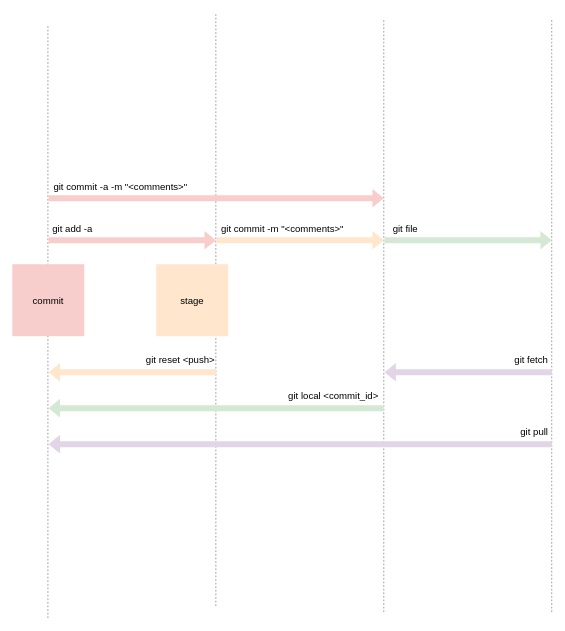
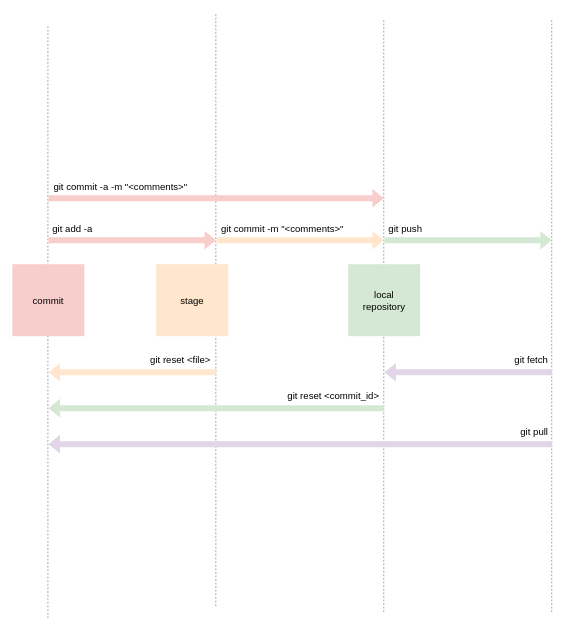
node "git file": label "git file" -> "git push"
node "local repository": added
node "git reset <push>": label "git reset <push>" -> "git reset <file>"
node "git local <commit_id>": label "git local <commit_id>" -> "git reset <commit_id>"
